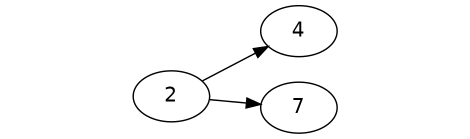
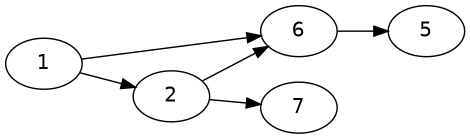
node "4": label "4" -> "6"
node "5": added
node "1": added
